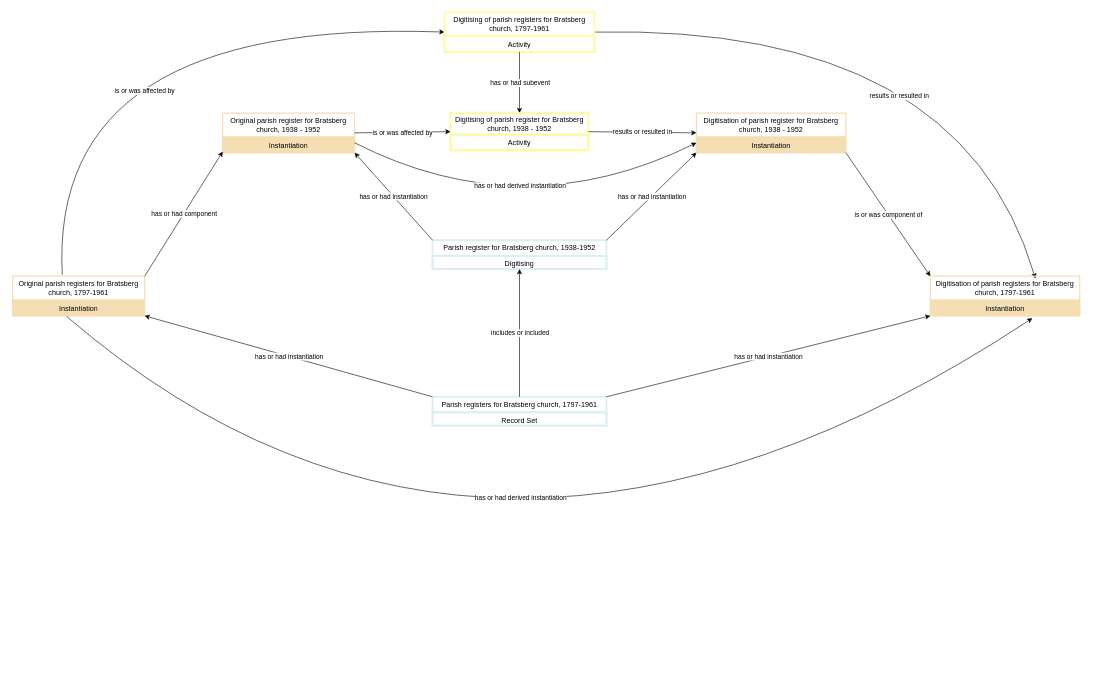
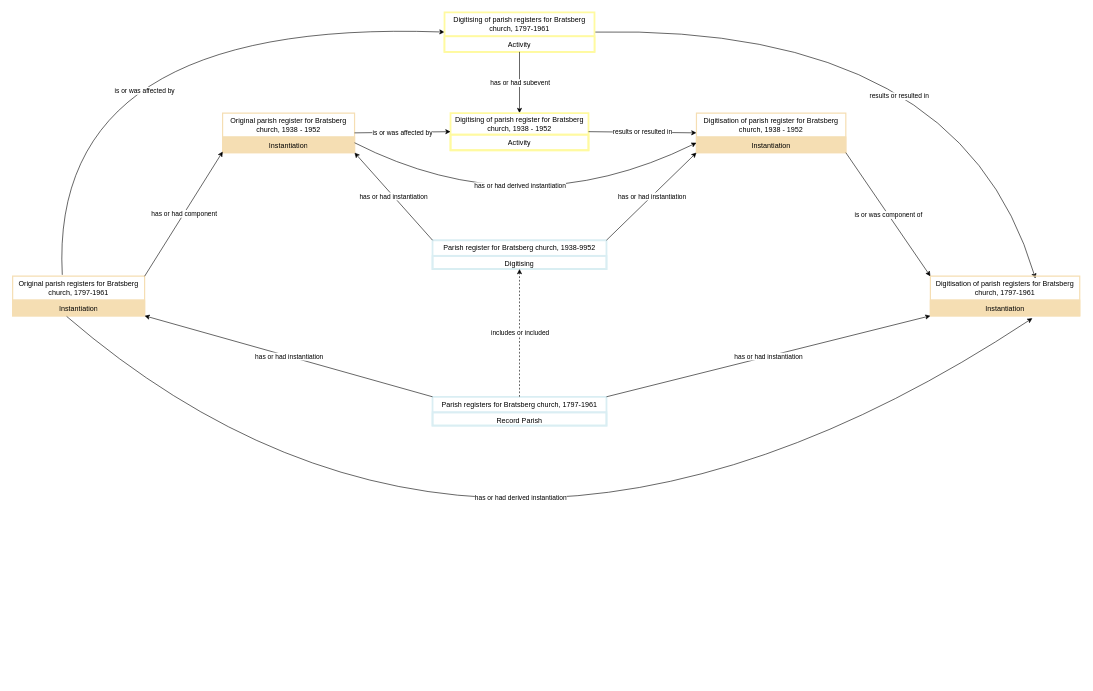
node "Parish register for Bratsberg church, 1938-1952": label "Parish register for Bratsberg church, 1938-1952" -> "Parish register for Bratsberg church, 1938-9952"
edge "Parish registers for Bratsberg church, 1797-1961" -> "Digitising": style solid -> dashed
node "Record Set": label "Record Set" -> "Record Parish"
